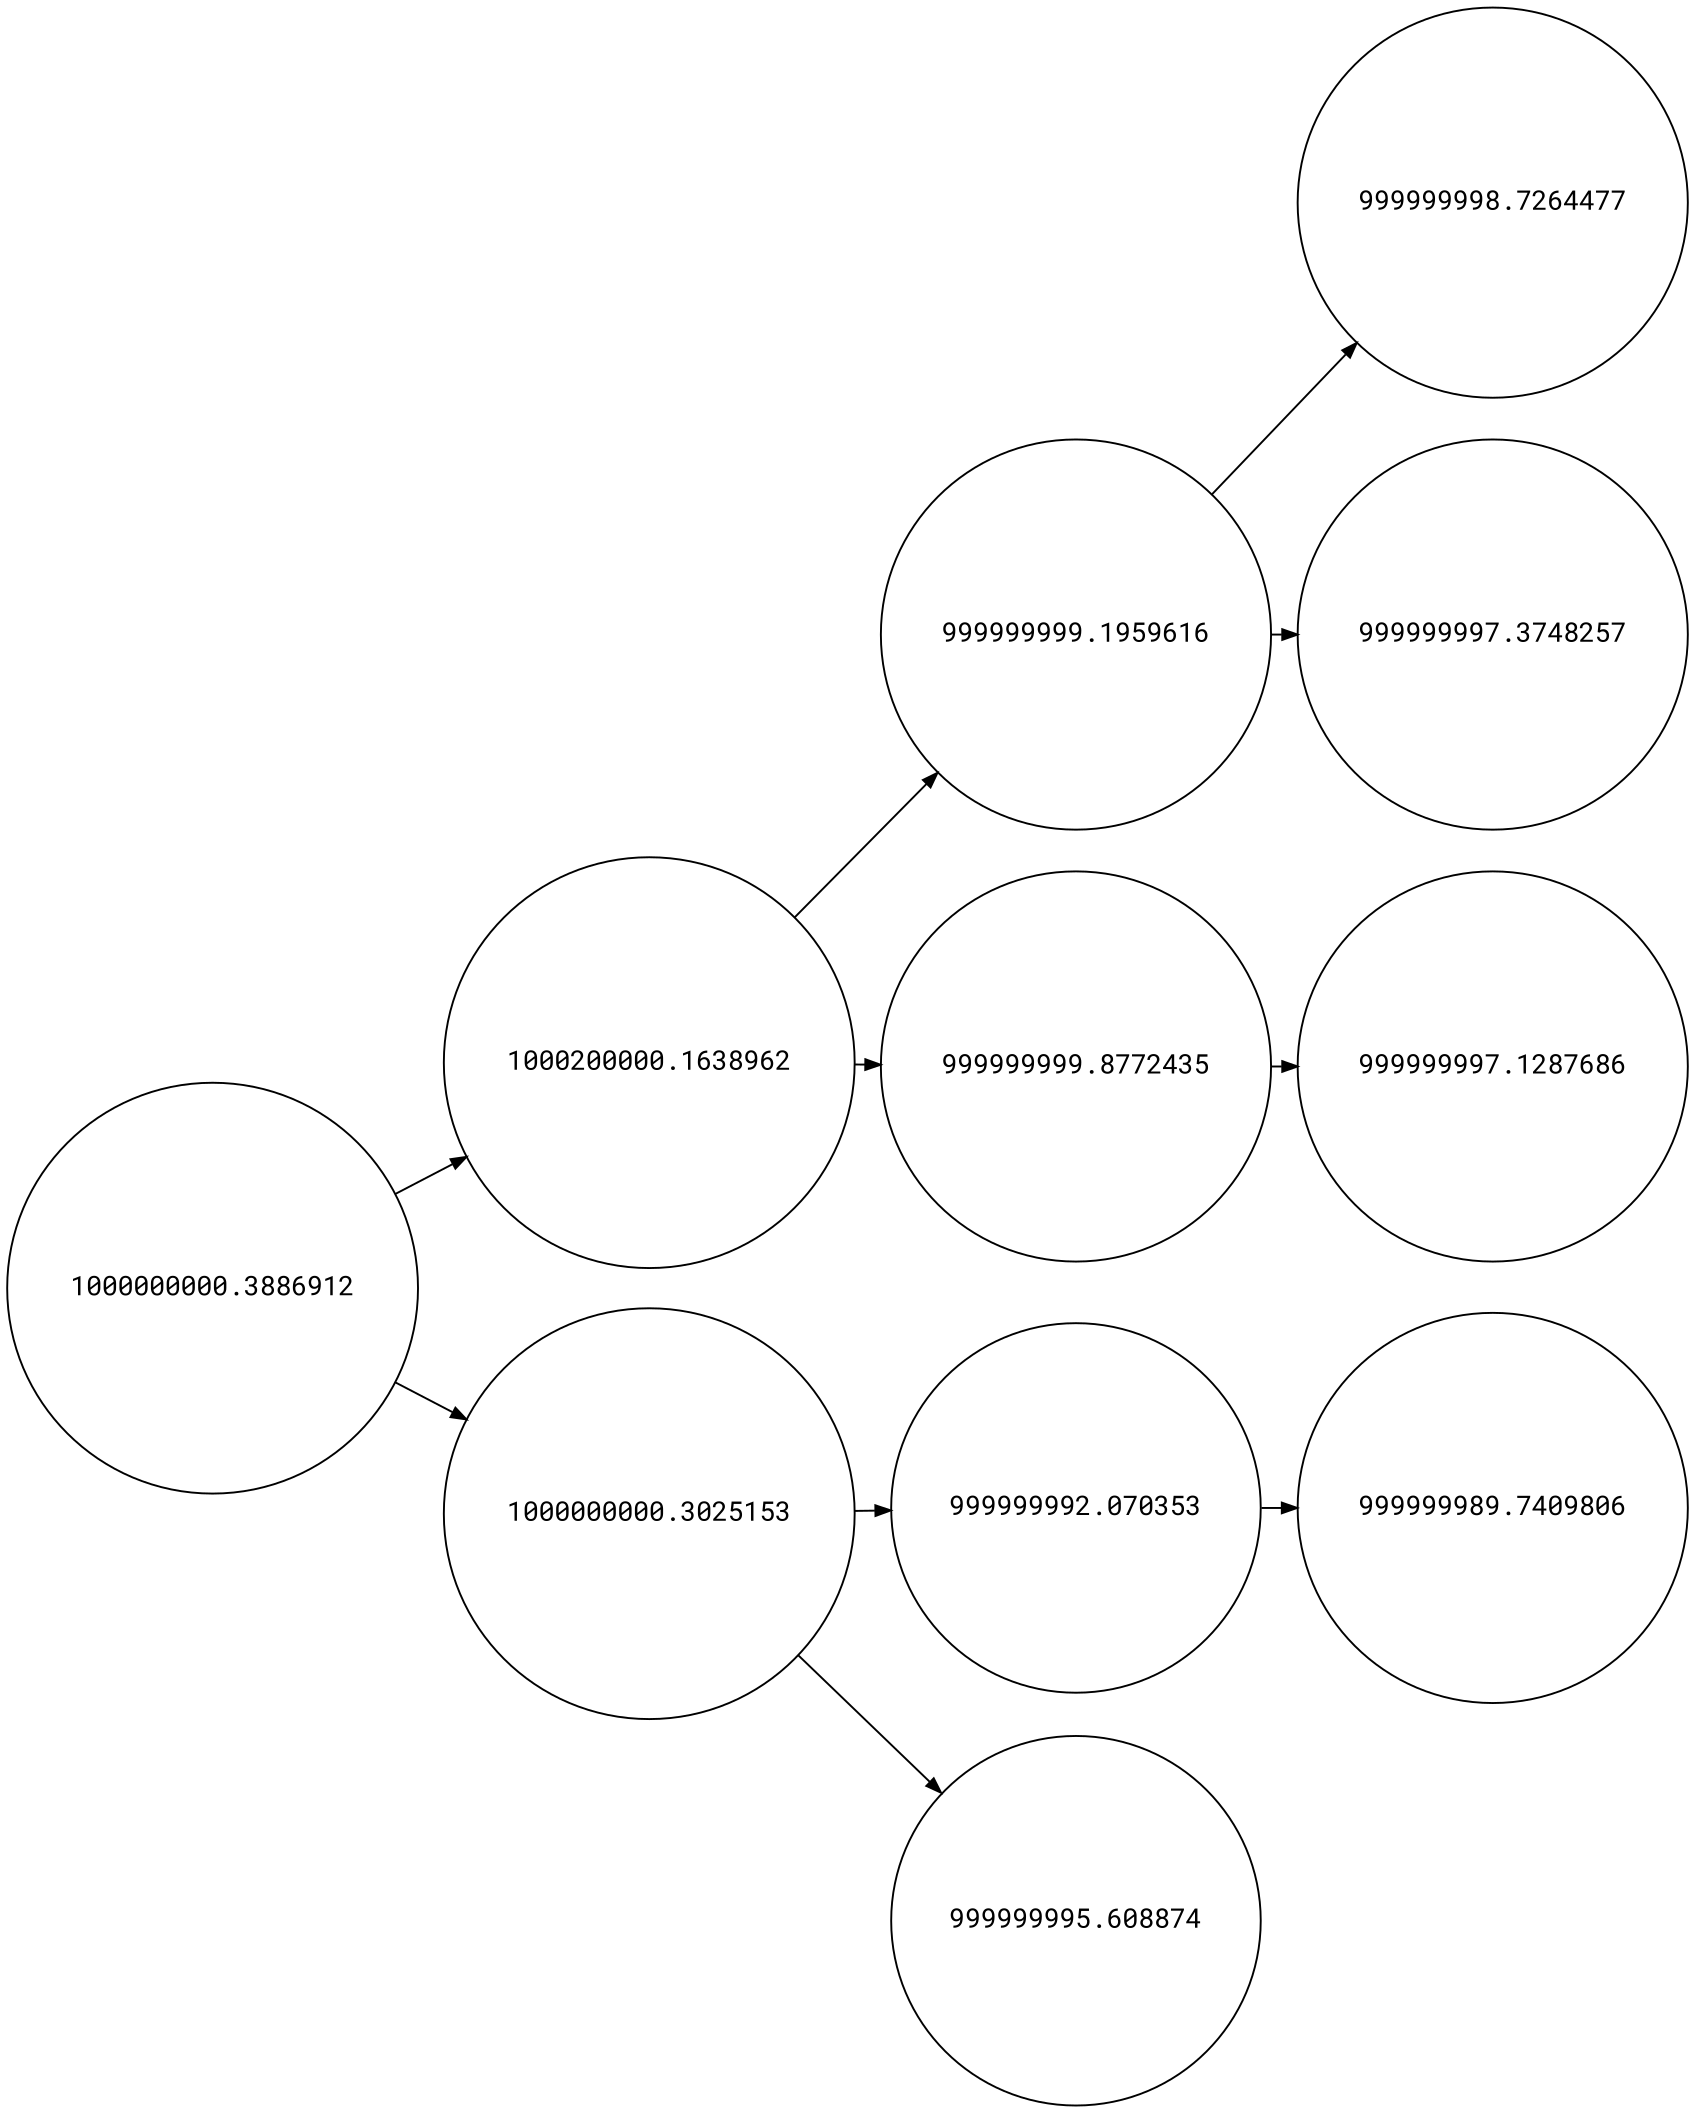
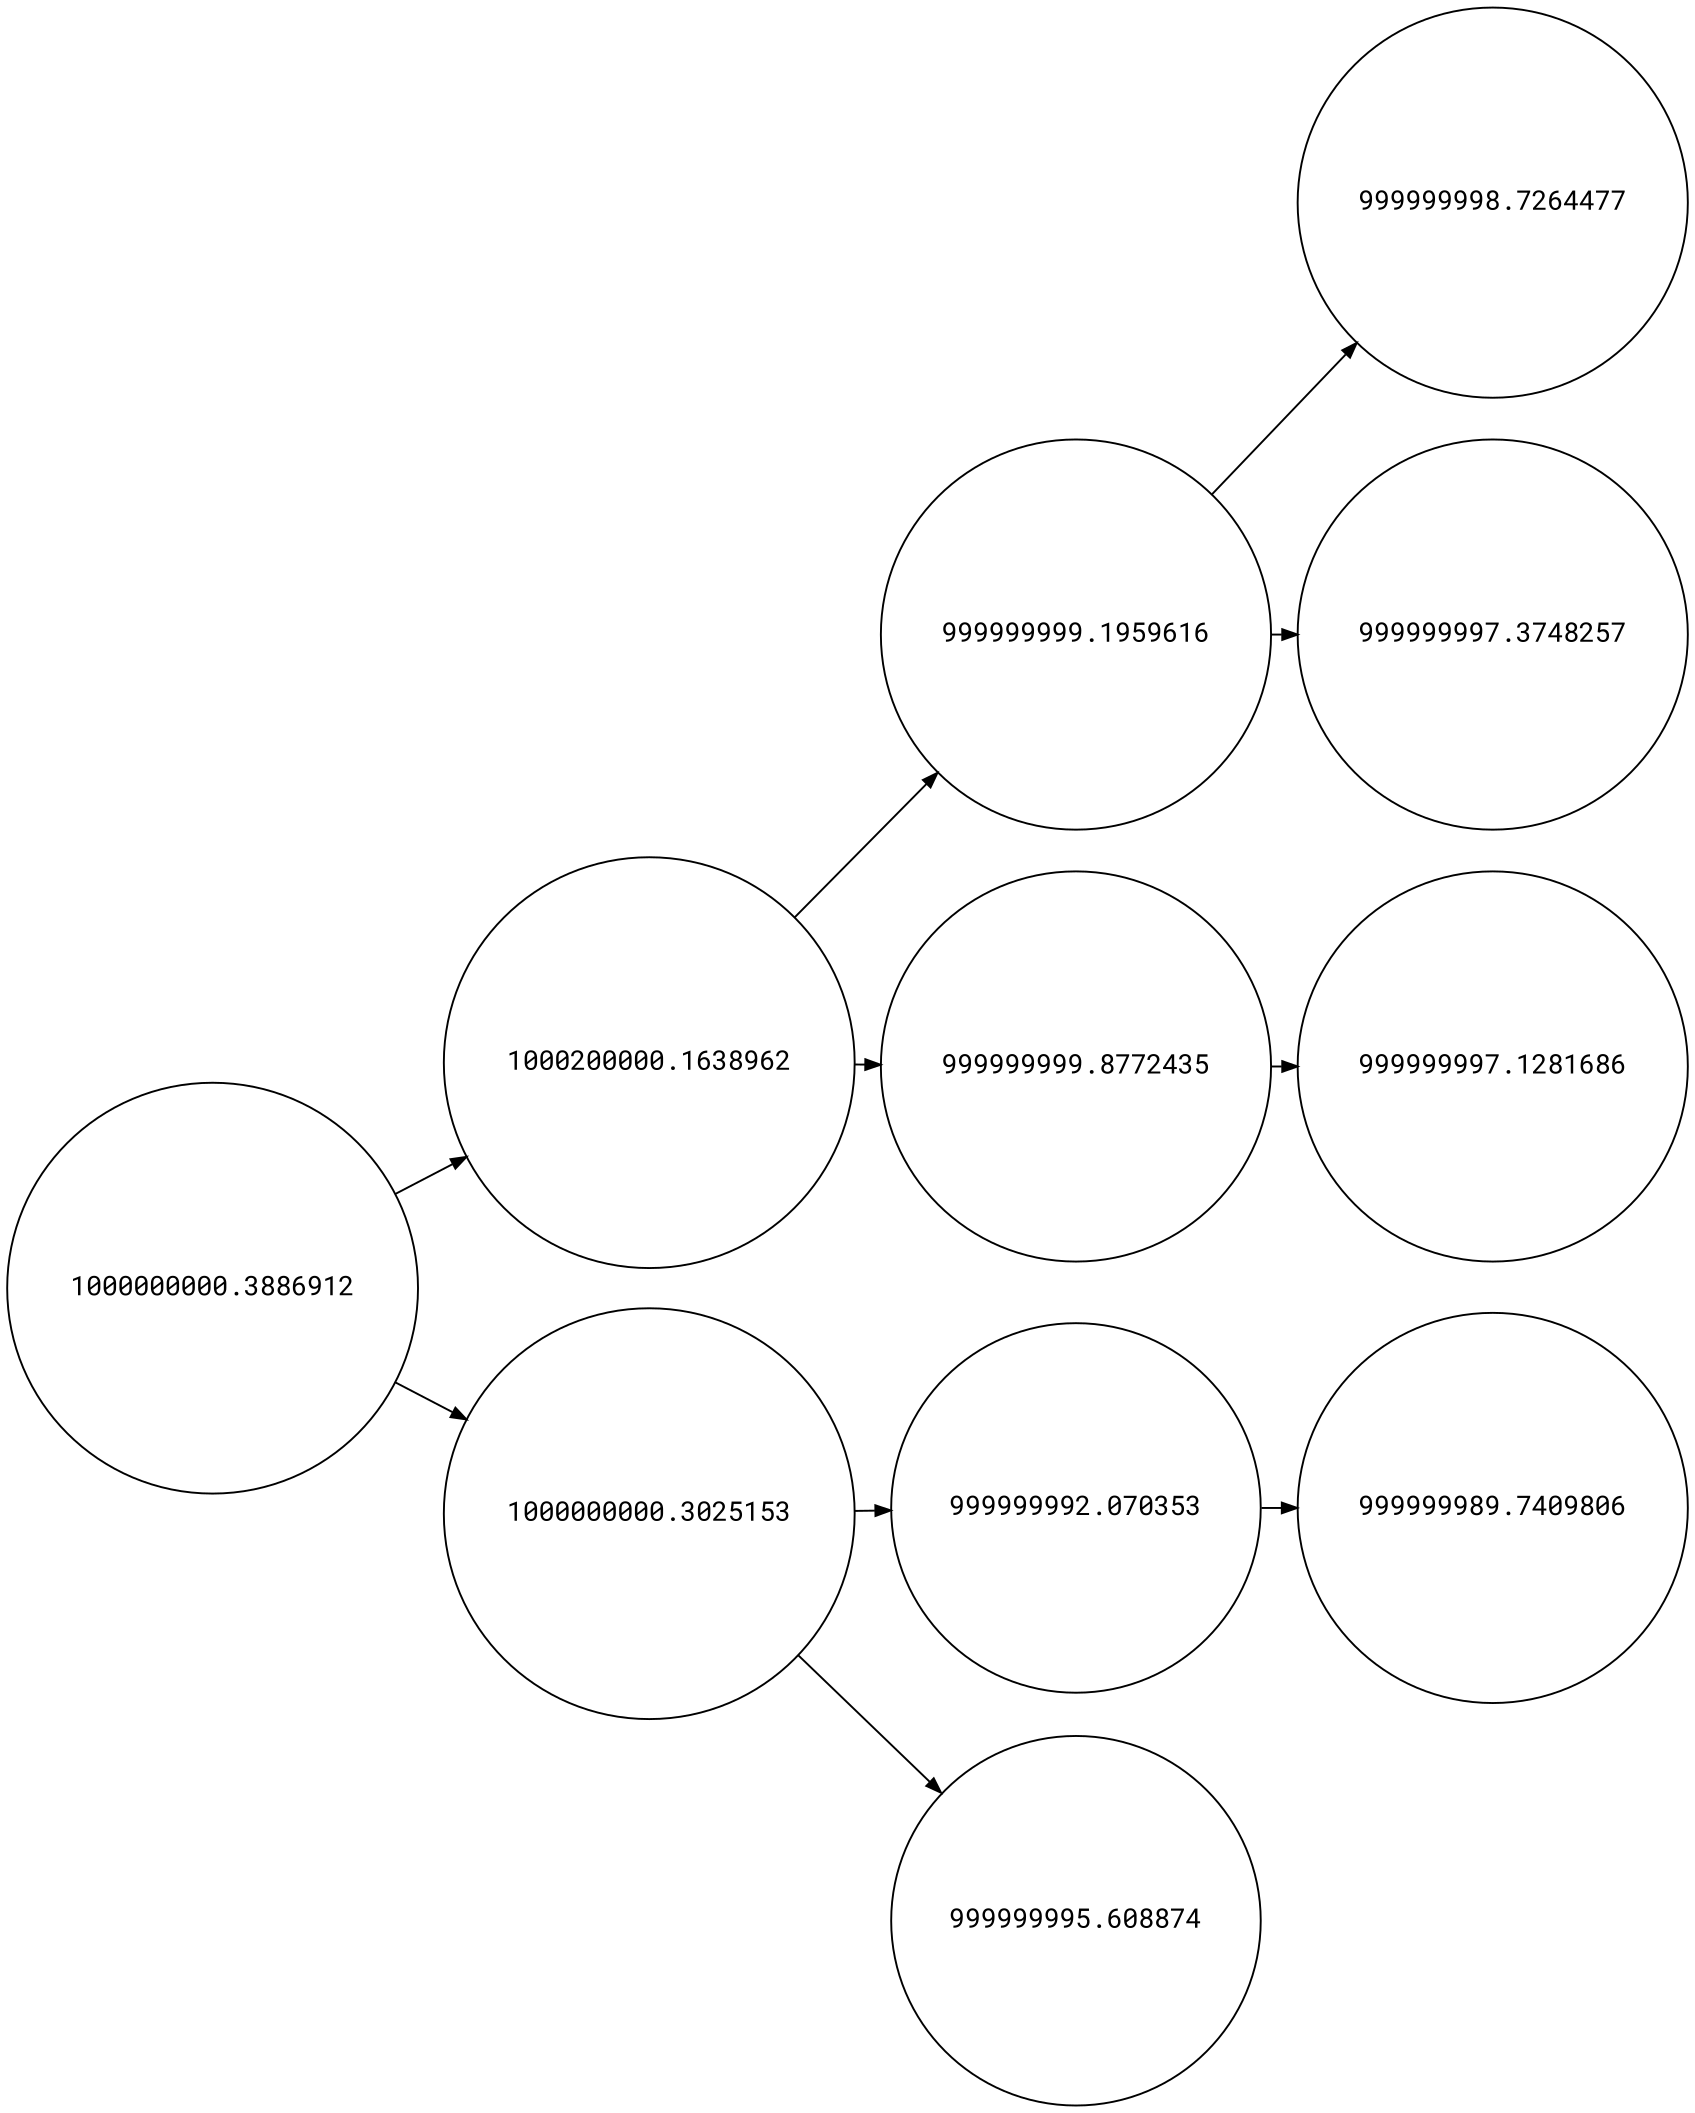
node "999999997.1287686": label "999999997.1287686" -> "999999997.1281686"
